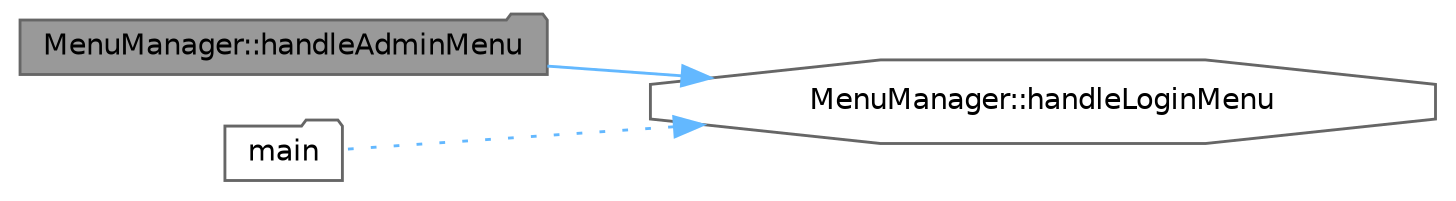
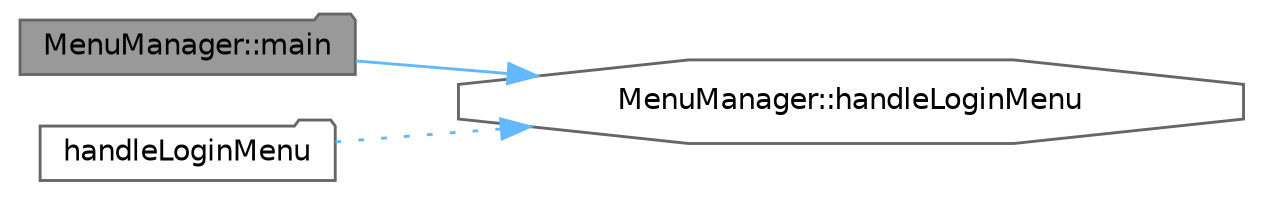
node "MenuManager::handleAdminMenu": label "MenuManager::handleAdminMenu" -> "MenuManager::main"
node "main": label "main" -> "handleLoginMenu"
